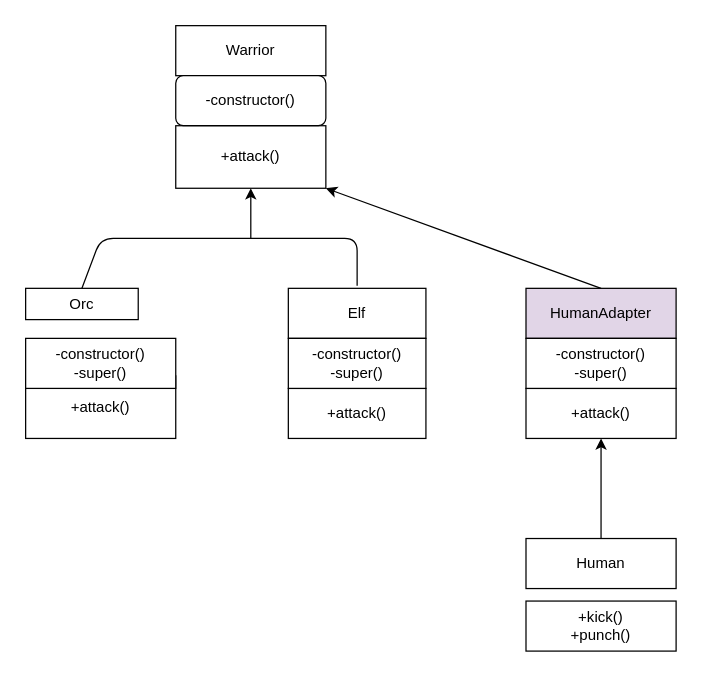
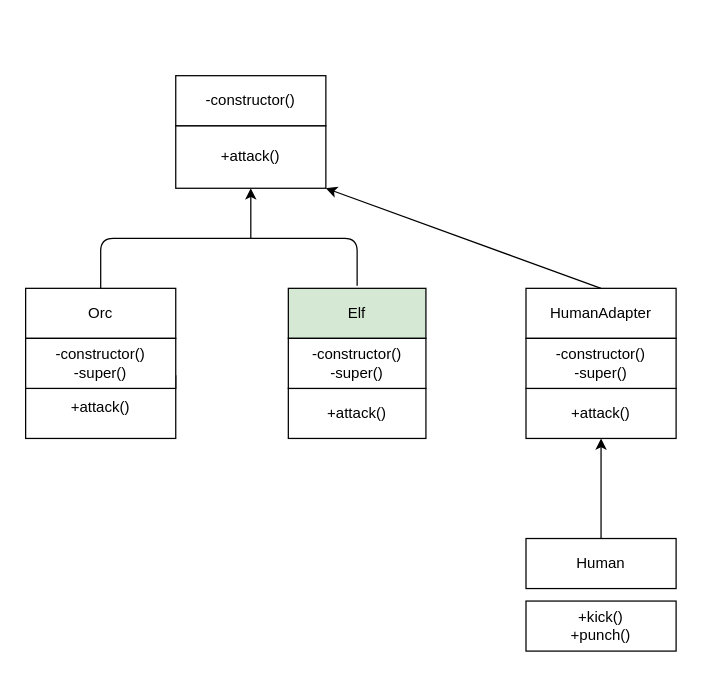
node "Warrior": removed
node "-constructor()": shape rounded rectangle -> rectangle
node "Orc": size 113x31 -> 150x50
node "Elf": fillcolor #ffffff -> #d5e8d4
node "HumanAdapter": fillcolor #e1d5e7 -> #ffffff
